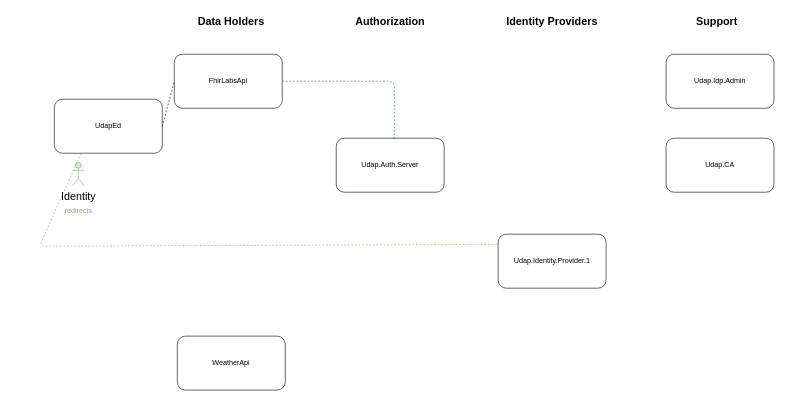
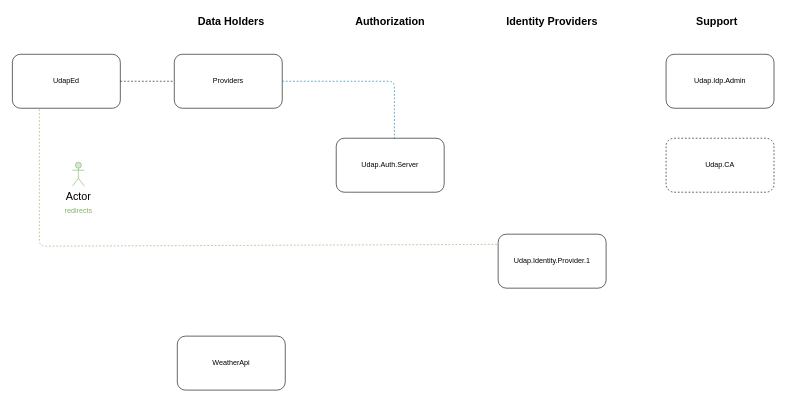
node "FhirLabsApi": label "FhirLabsApi" -> "Providers"
node "UdapEd": moved (108, 126) -> (66, 81)
node "Udap.CA": style solid -> dashed
node "Identity redirects": label "Identity redirects" -> "Actor redirects"
